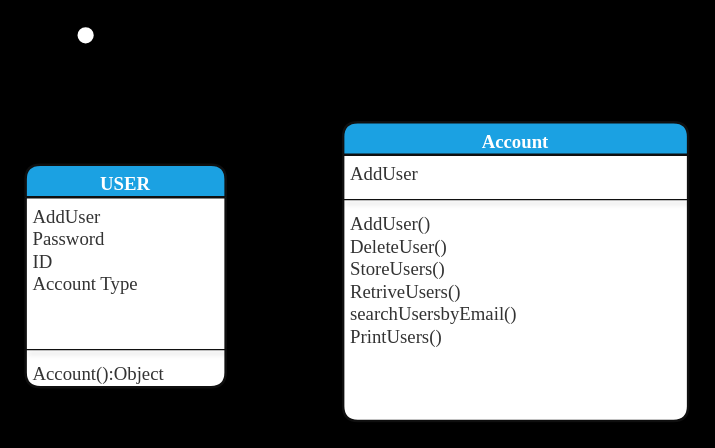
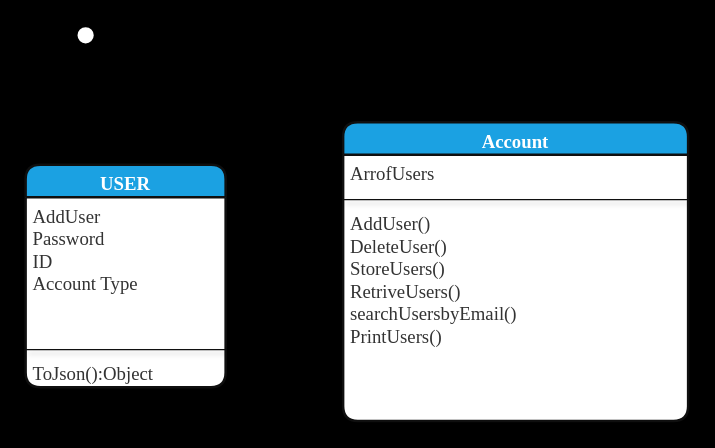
node "AddUser": label "AddUser" -> "ArrofUsers"
node "Account():Object": label "Account():Object" -> "ToJson():Object"
